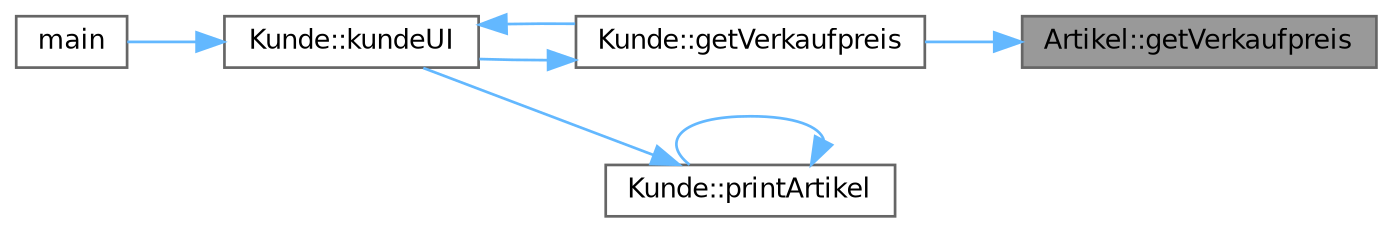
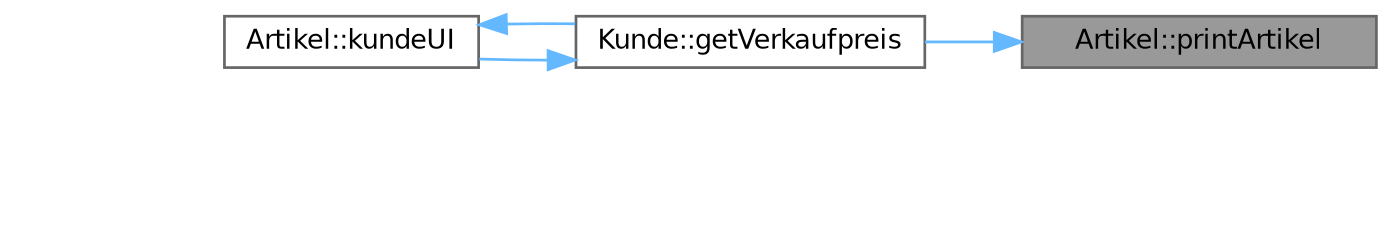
node "main": removed
node "Kunde::kundeUI": label "Kunde::kundeUI" -> "Artikel::kundeUI"
node "Artikel::getVerkaufpreis": label "Artikel::getVerkaufpreis" -> "Artikel::printArtikel"
node "Kunde::printArtikel": removed
